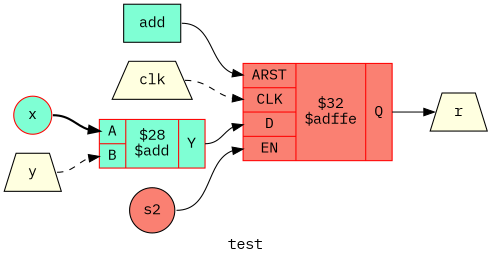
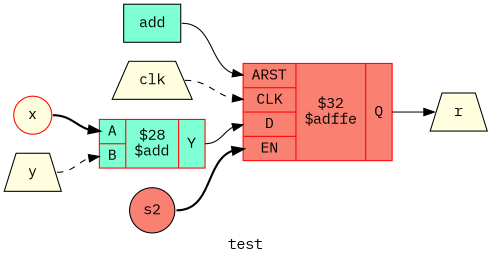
node "x": fillcolor aquamarine -> lightyellow
edge "s2" -> "ARST": style solid -> bold
